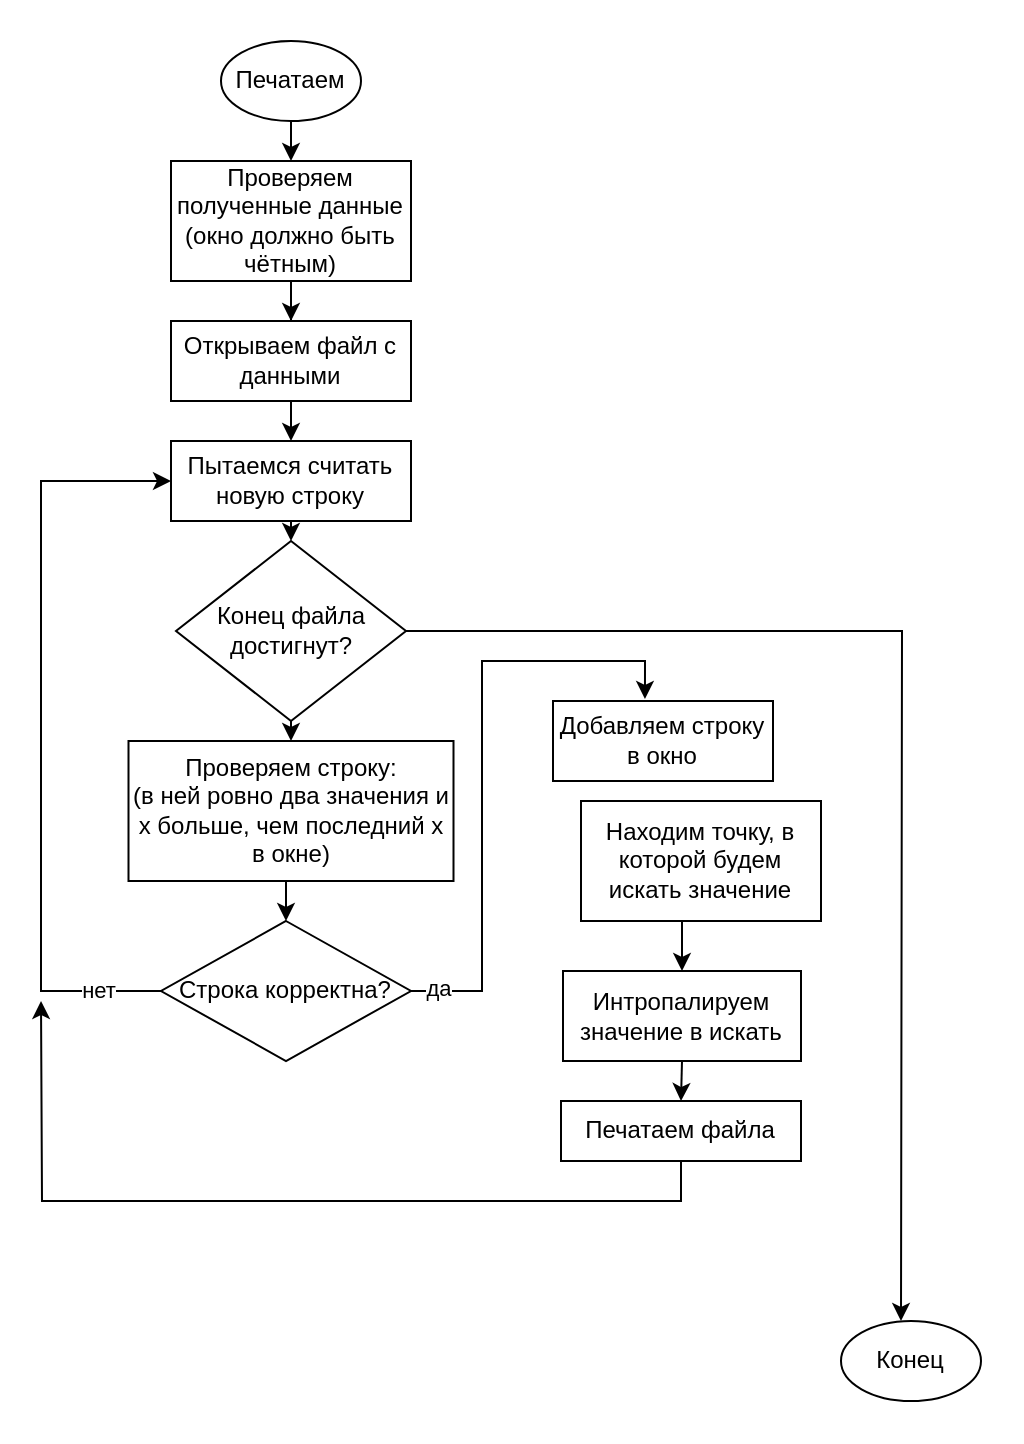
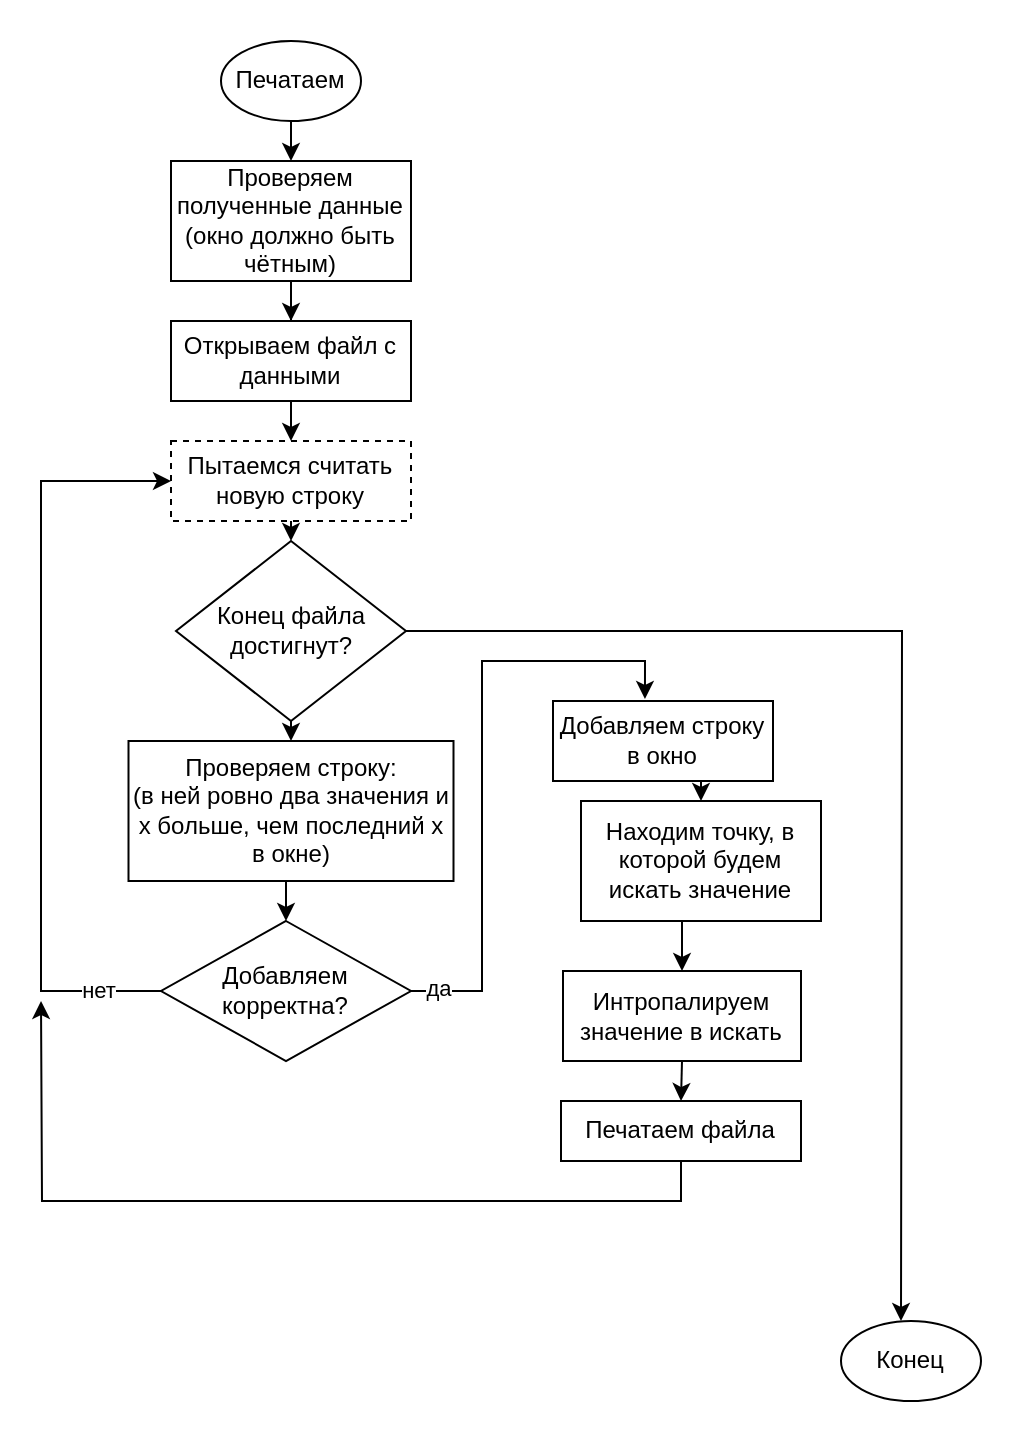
node "Пытаемся считать новую строку": style solid -> dashed
edge "Добавляем строку в окно" -> "Находим точку, в которой будем искать значение": added
node "Строка корректна?": label "Строка корректна?" -> "Добавляем корректна?"
